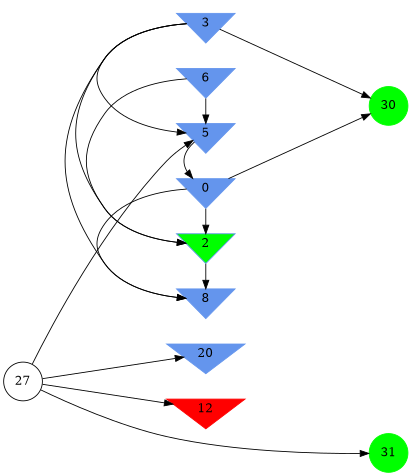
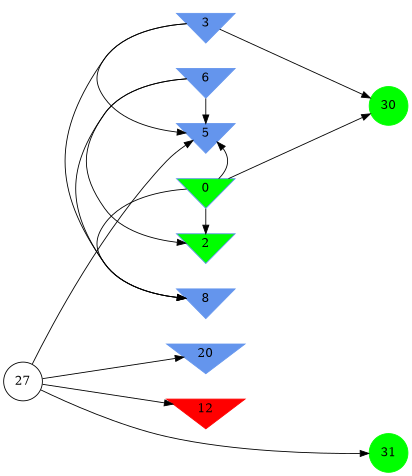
edge "3" -> "2": removed
edge "5" -> "0": reversed
node "0": fillcolor cornflowerblue -> green
edge "2" -> "8": now "6" -> "8"
